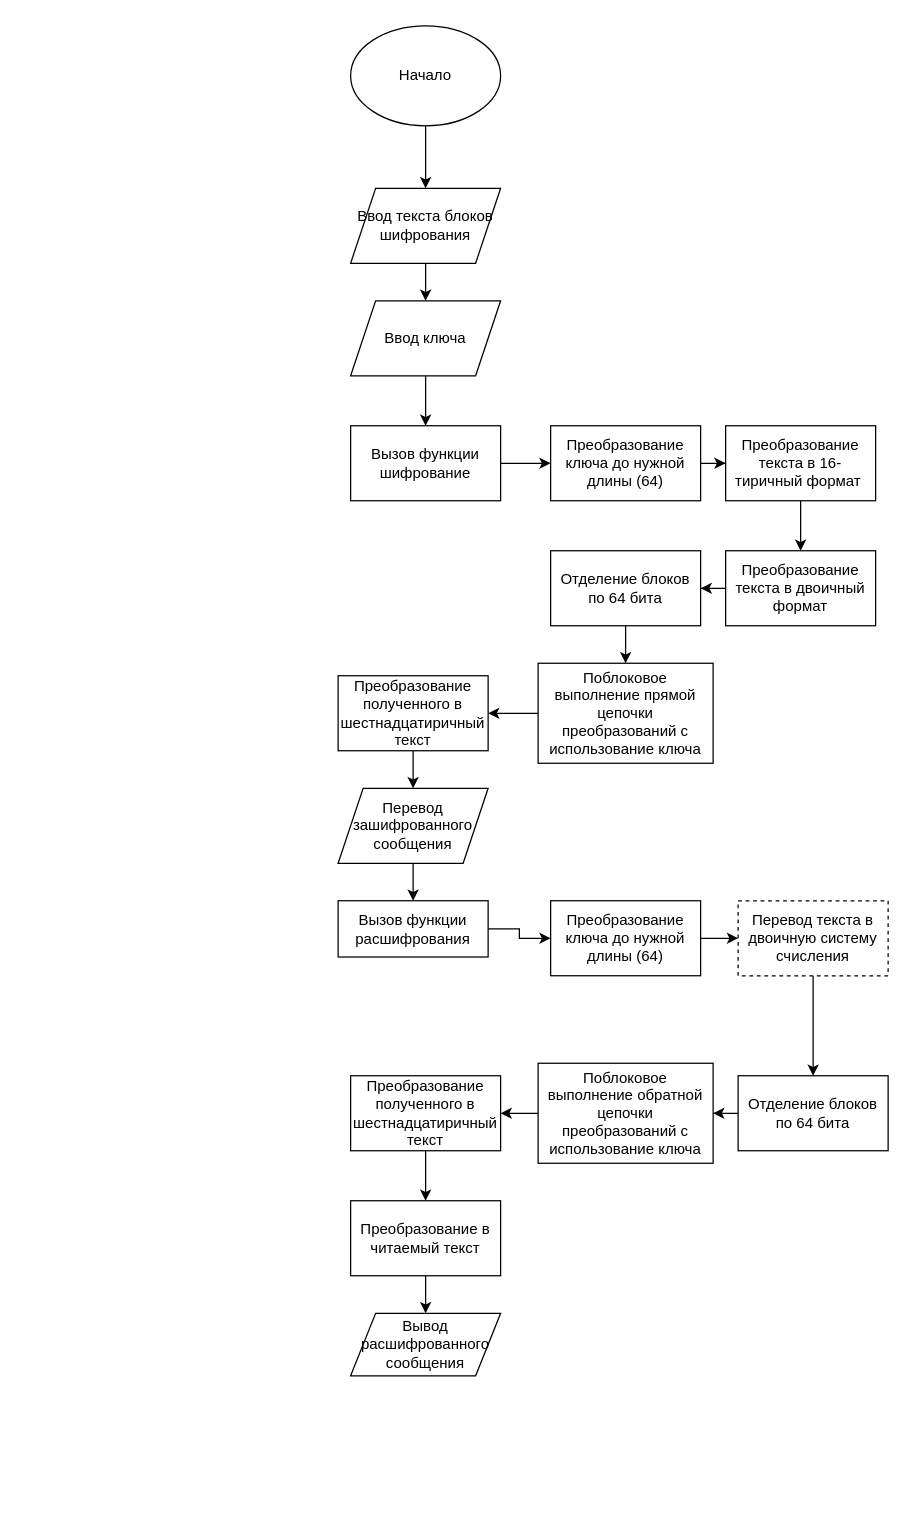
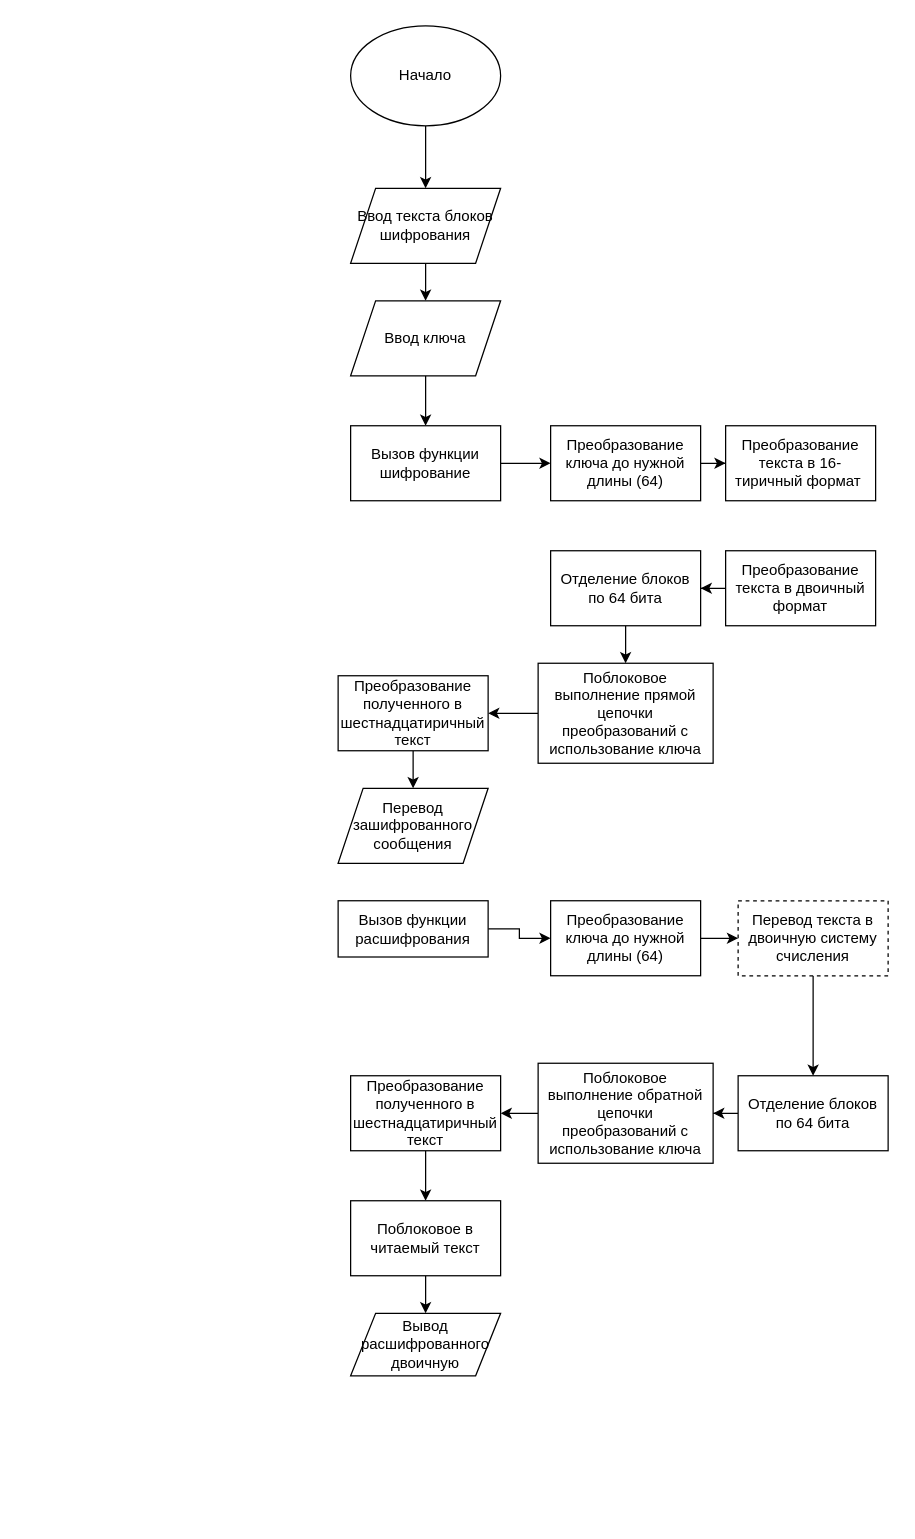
edge "Преобразование текста в 16-тиричный формат" -> "Преобразование текста в двоичный формат": removed
edge "Перевод зашифрованного сообщения" -> "Вызов функции расшифрования": removed
node "Преобразование в читаемый текст": label "Преобразование в читаемый текст" -> "Поблоковое в читаемый текст"
node "Вывод расшифрованного сообщения": label "Вывод расшифрованного сообщения" -> "Вывод расшифрованного двоичную"
